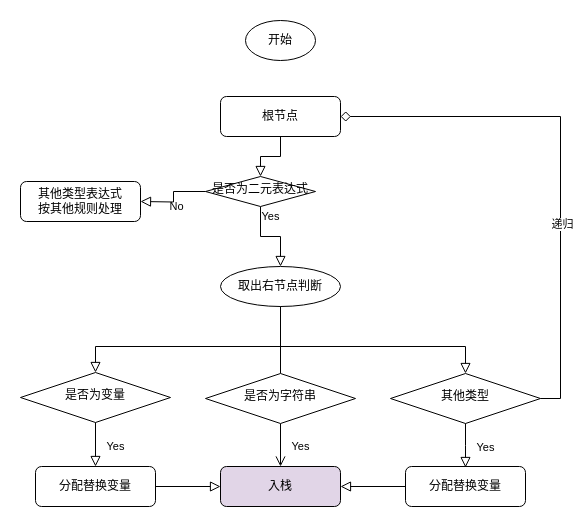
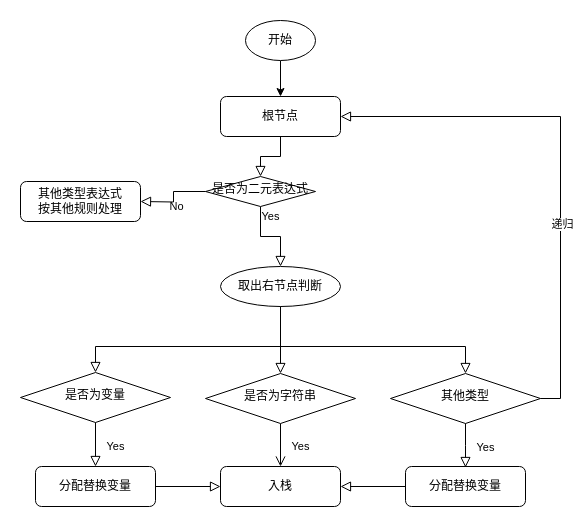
edge "开始" -> "根节点": added
edge "其他类型" -> "根节点": arrowhead diamond -> block
edge "取出右节点判断" -- "是否为字符串": arrowhead none -> block
node "入栈": fillcolor #e1d5e7 -> #ffffff
